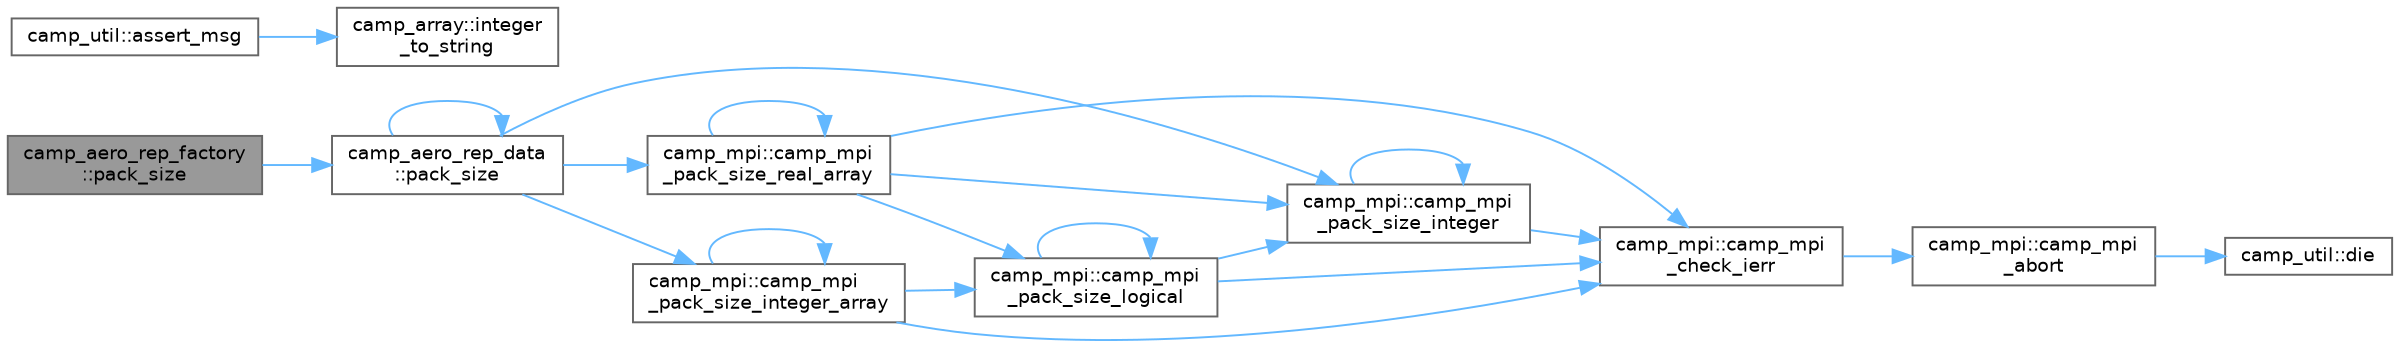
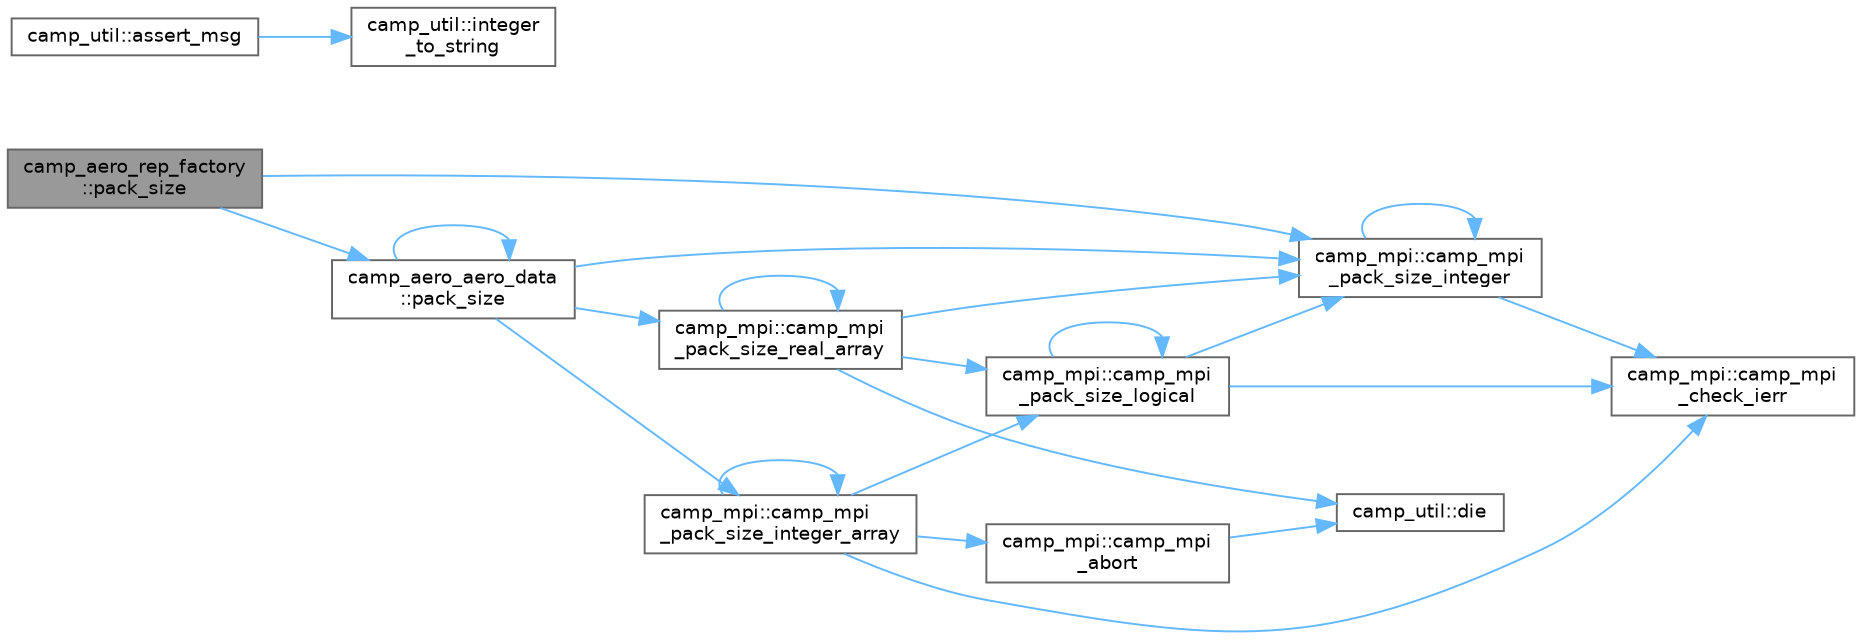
node "camp_array::integer _to_string": label "camp_array::integer _to_string" -> "camp_util::integer _to_string"
edge "camp_mpi::camp_mpi _pack_size_real_array" -> "camp_mpi::camp_mpi _check_ierr": now "camp_mpi::camp_mpi _pack_size_real_array" -> "camp_util::die"
node "camp_aero_rep_data ::pack_size": label "camp_aero_rep_data ::pack_size" -> "camp_aero_aero_data ::pack_size"
edge "camp_aero_rep_factory ::pack_size" -> "camp_mpi::camp_mpi _pack_size_integer": added
edge "camp_mpi::camp_mpi _check_ierr" -> "camp_mpi::camp_mpi _abort": now "camp_mpi::camp_mpi _pack_size_integer_array" -> "camp_mpi::camp_mpi _abort"
